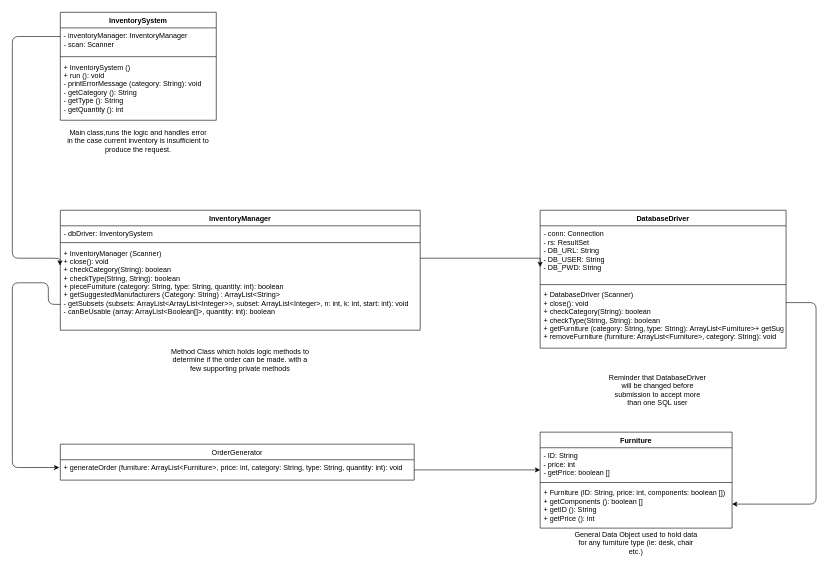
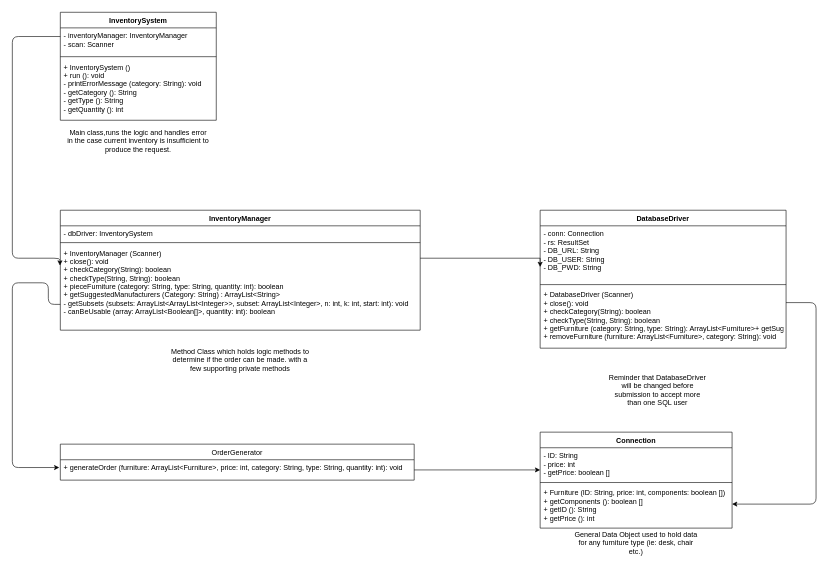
node "Furniture": label "Furniture" -> "Connection"
